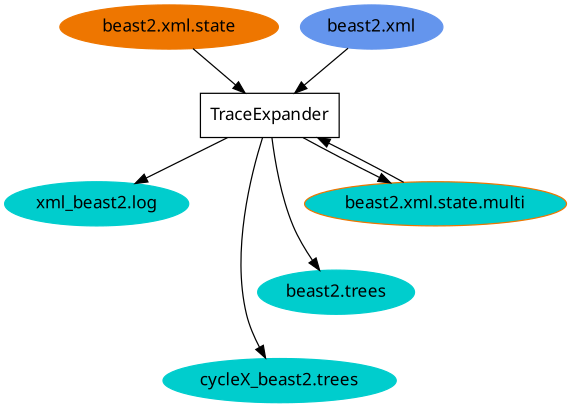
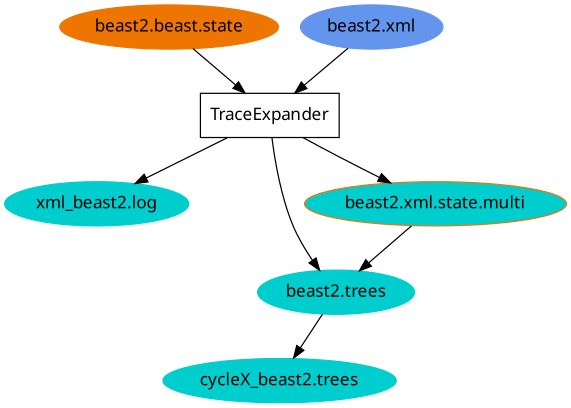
node "beast2.xml.state": label "beast2.xml.state" -> "beast2.beast.state"
edge "beast2.xml.state.multi" -> "TraceExpander": now "beast2.xml.state.multi" -> "beast2.trees"
edge "TraceExpander" -> "cycleX_beast2.trees": now "beast2.trees" -> "cycleX_beast2.trees"
